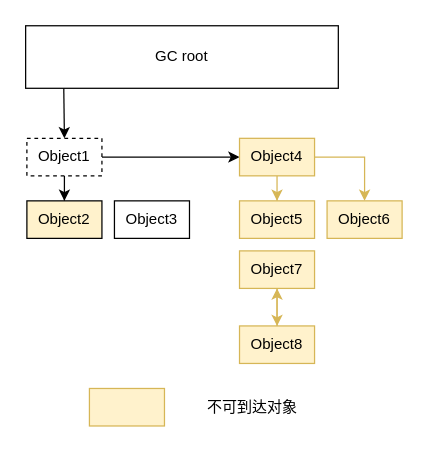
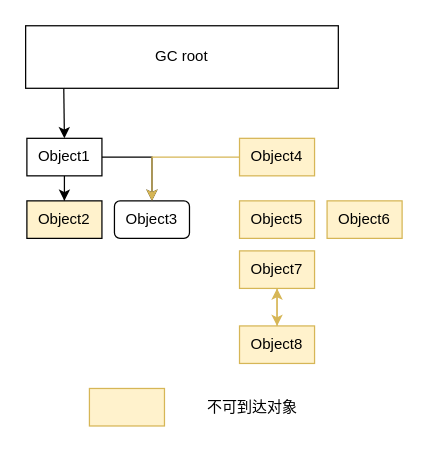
node "Object1": style dashed -> solid
edge "Object1" -> "Object4": now "Object1" -> "Object3"
edge "Object4" -> "Object6": now "Object4" -> "Object3"
edge "Object4" -> "Object5": removed
node "Object3": shape rectangle -> rounded rectangle
